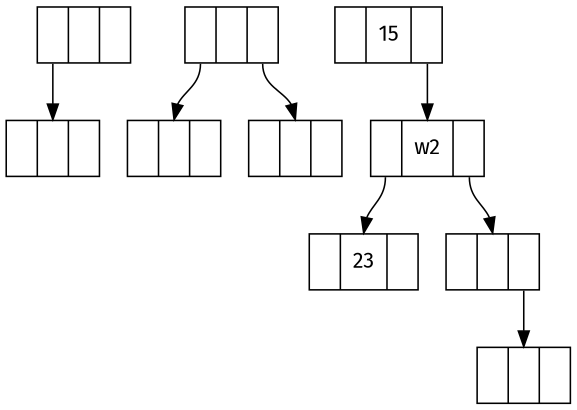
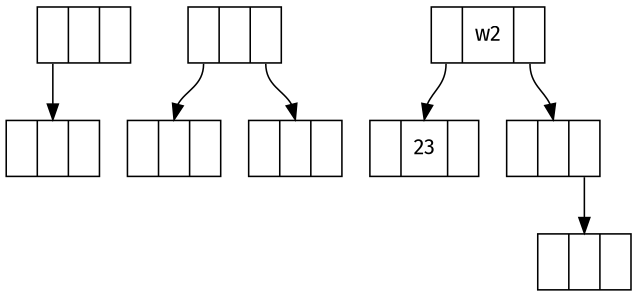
node "15": removed
